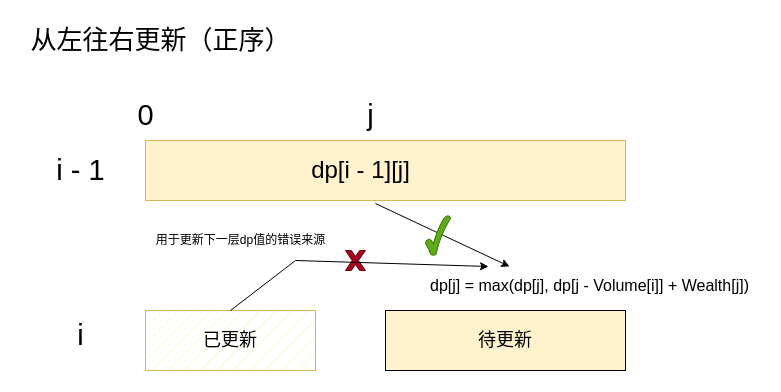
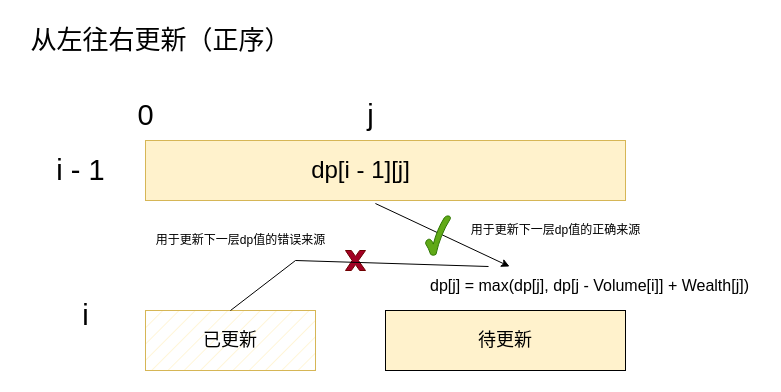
node "用于更新下一层dp值的正确来源": added
edge "已更新" -> "dp[j] = max(dp[j], dp[j - Volume[i]] + Wealth[j])": arrowhead classic -> none
node "i": moved (81, 336) -> (86, 316)
